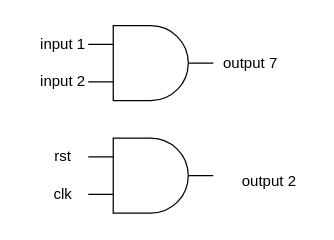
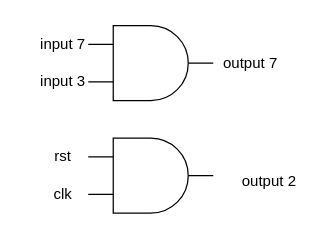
node "input 1": label "input 1" -> "input 7"
node "input 2": label "input 2" -> "input 3"
